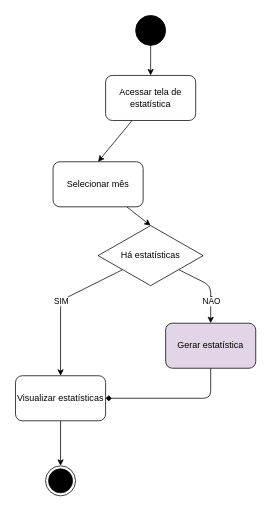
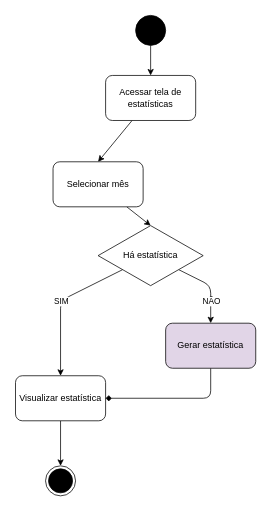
node "Acessar tela de estatística": label "Acessar tela de estatística" -> "Acessar tela de estatísticas"
node "Há estatísticas": label "Há estatísticas" -> "Há estatística"
node "Visualizar estatísticas": label "Visualizar estatísticas" -> "Visualizar estatística"
